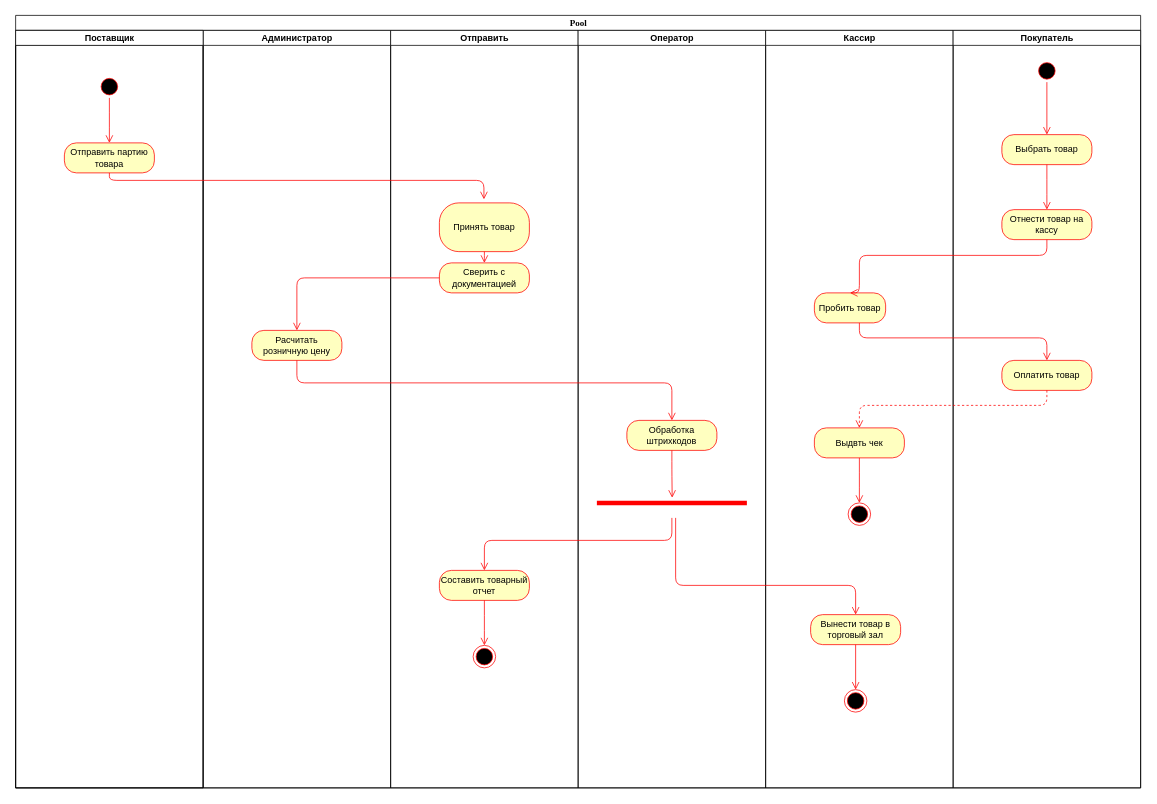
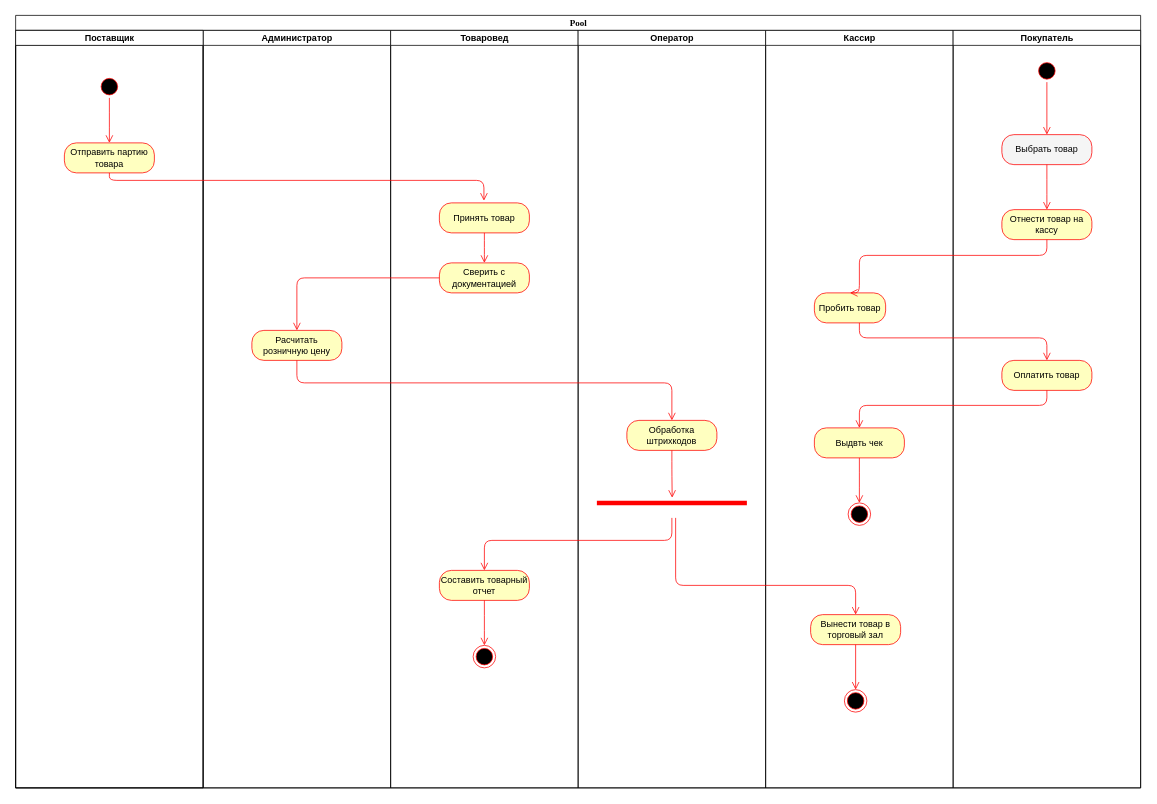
node "Отправить": label "Отправить" -> "Товаровед"
node "Выбрать товар": fillcolor #ffffc0 -> #f5f5f5
node "Принять товар": size 90x49 -> 90x30
edge "Оплатить товар" -> "Выдвть чек": style dashed -> solid
